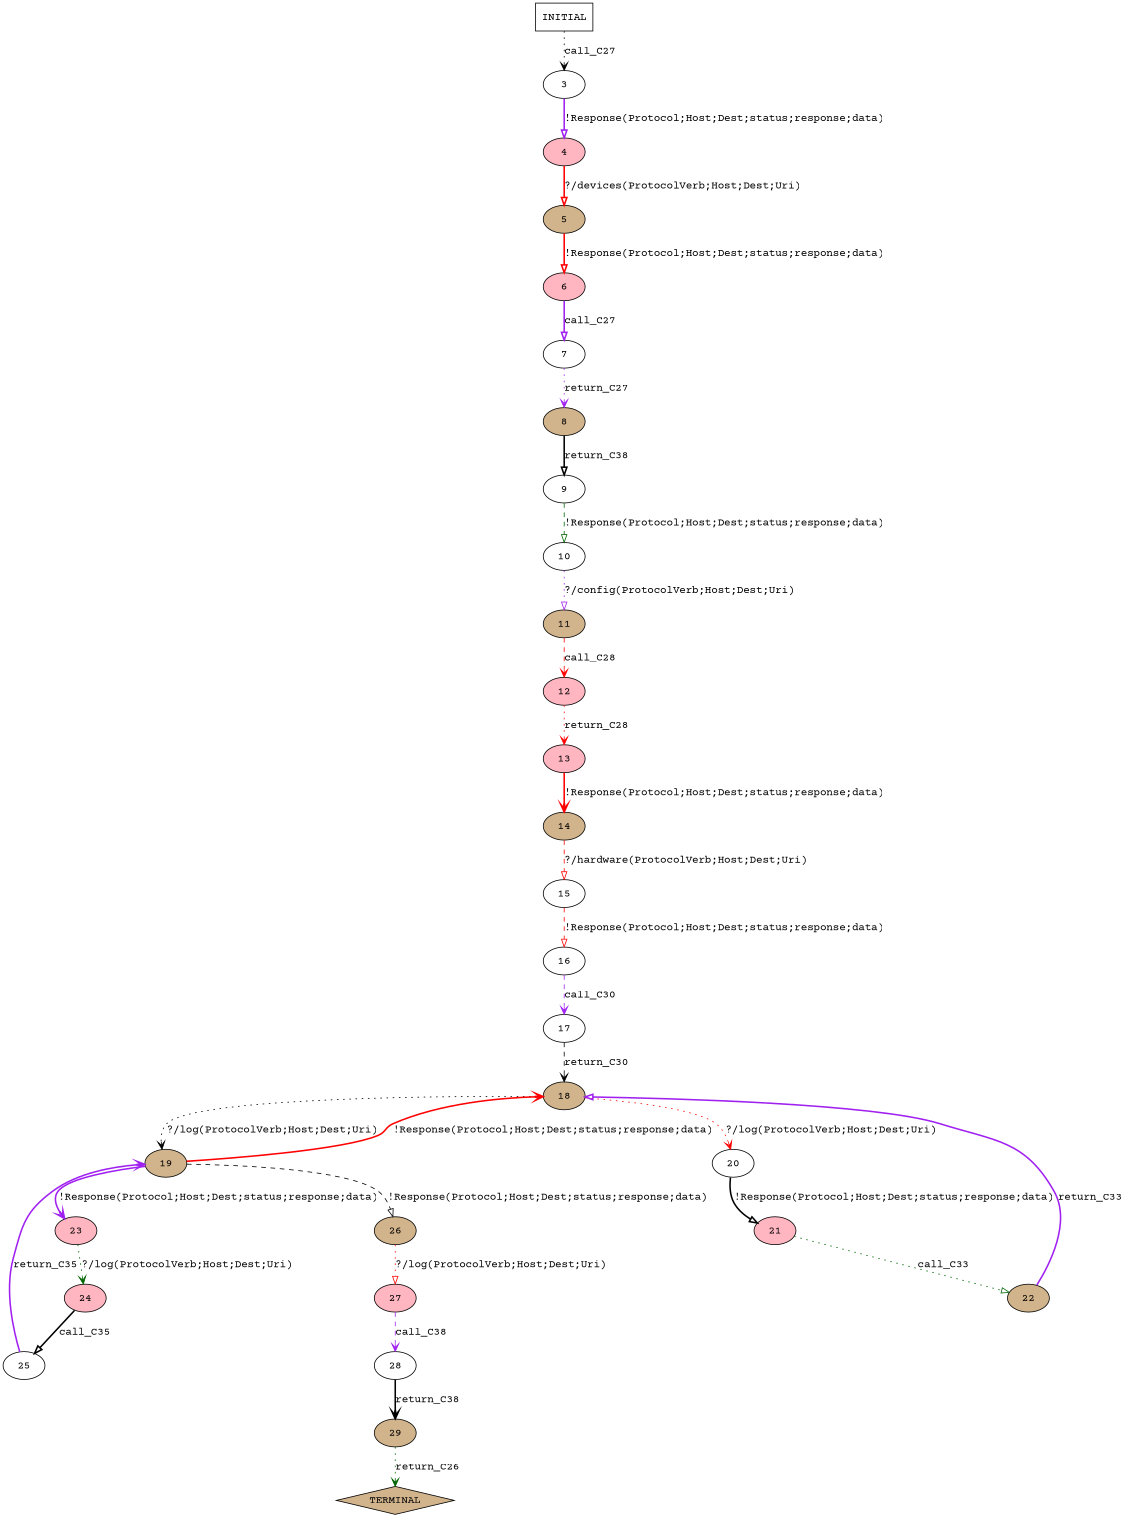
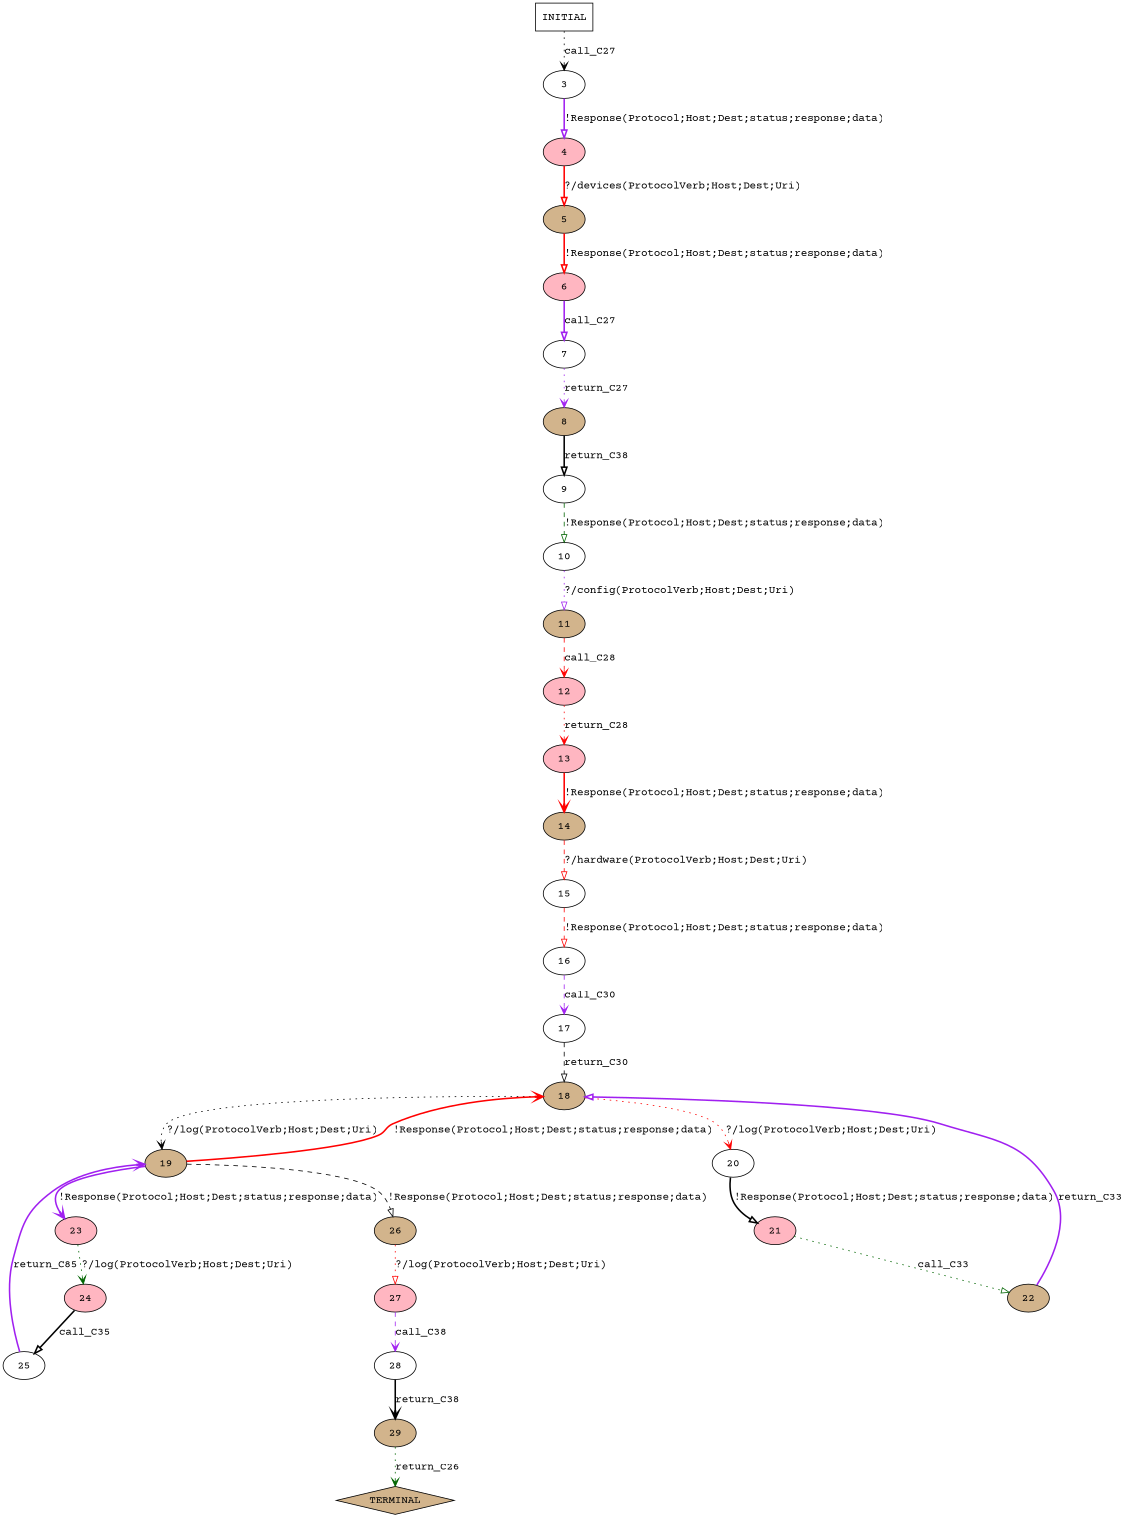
edge "17" -> "18": arrowhead vee -> onormal
edge "25" -> "19": label "return_C35" -> "return_C85"
